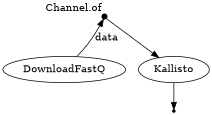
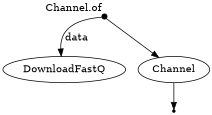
edge "DownloadFastQ" -> "Channel.of": reversed
node "Kallisto": label "Kallisto" -> "Channel"
